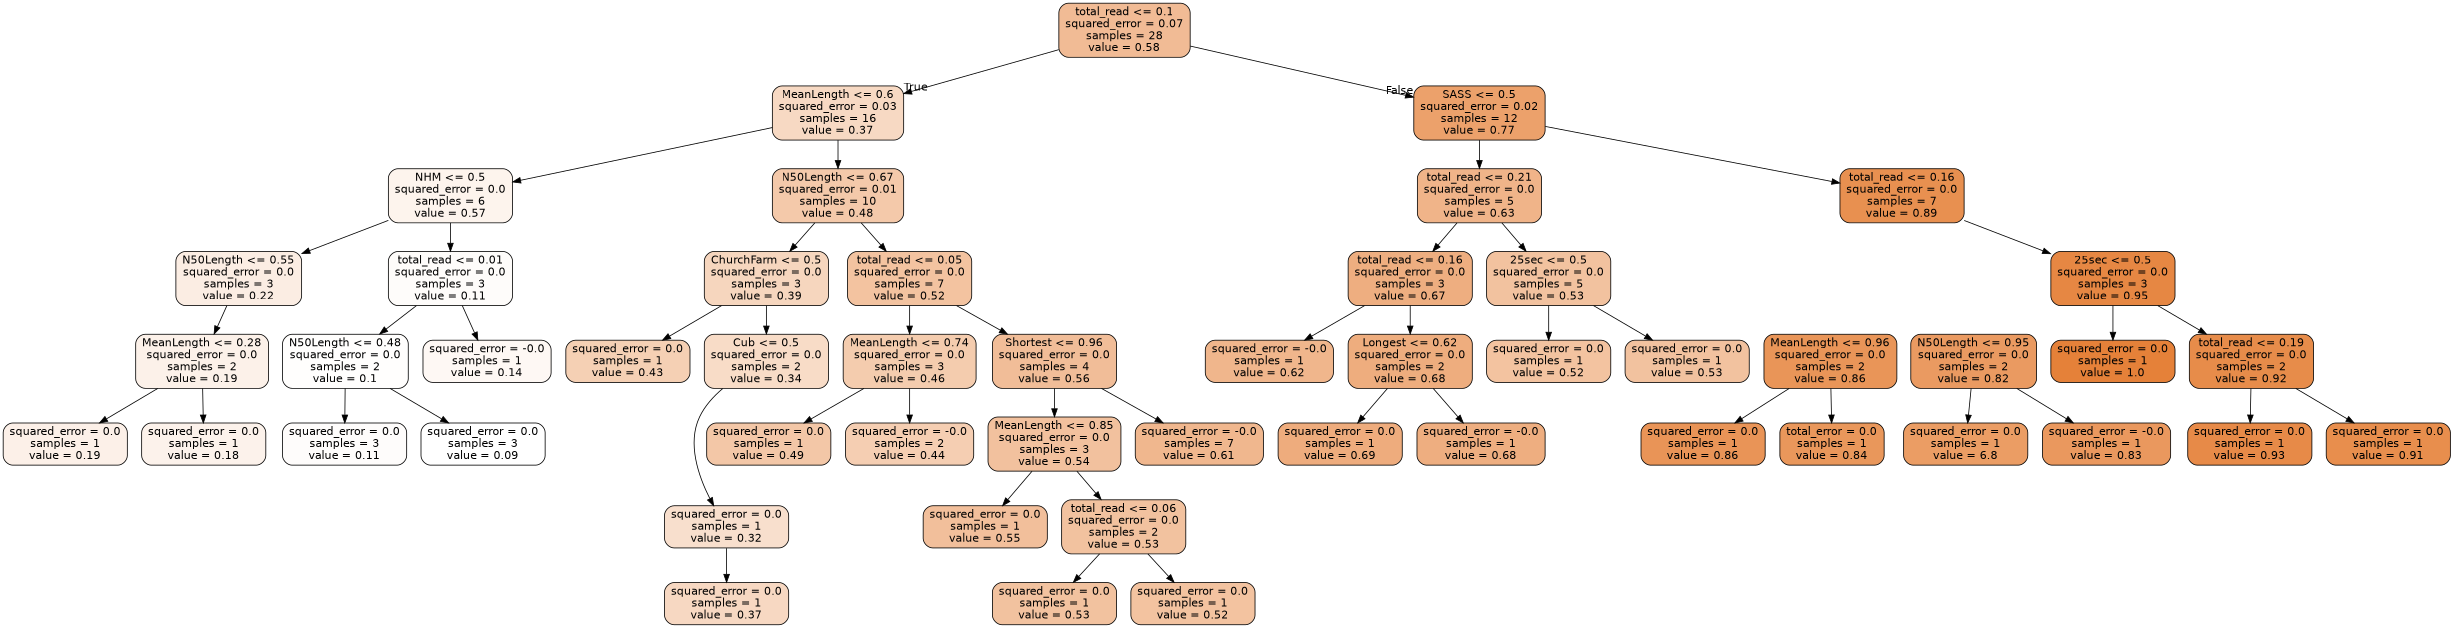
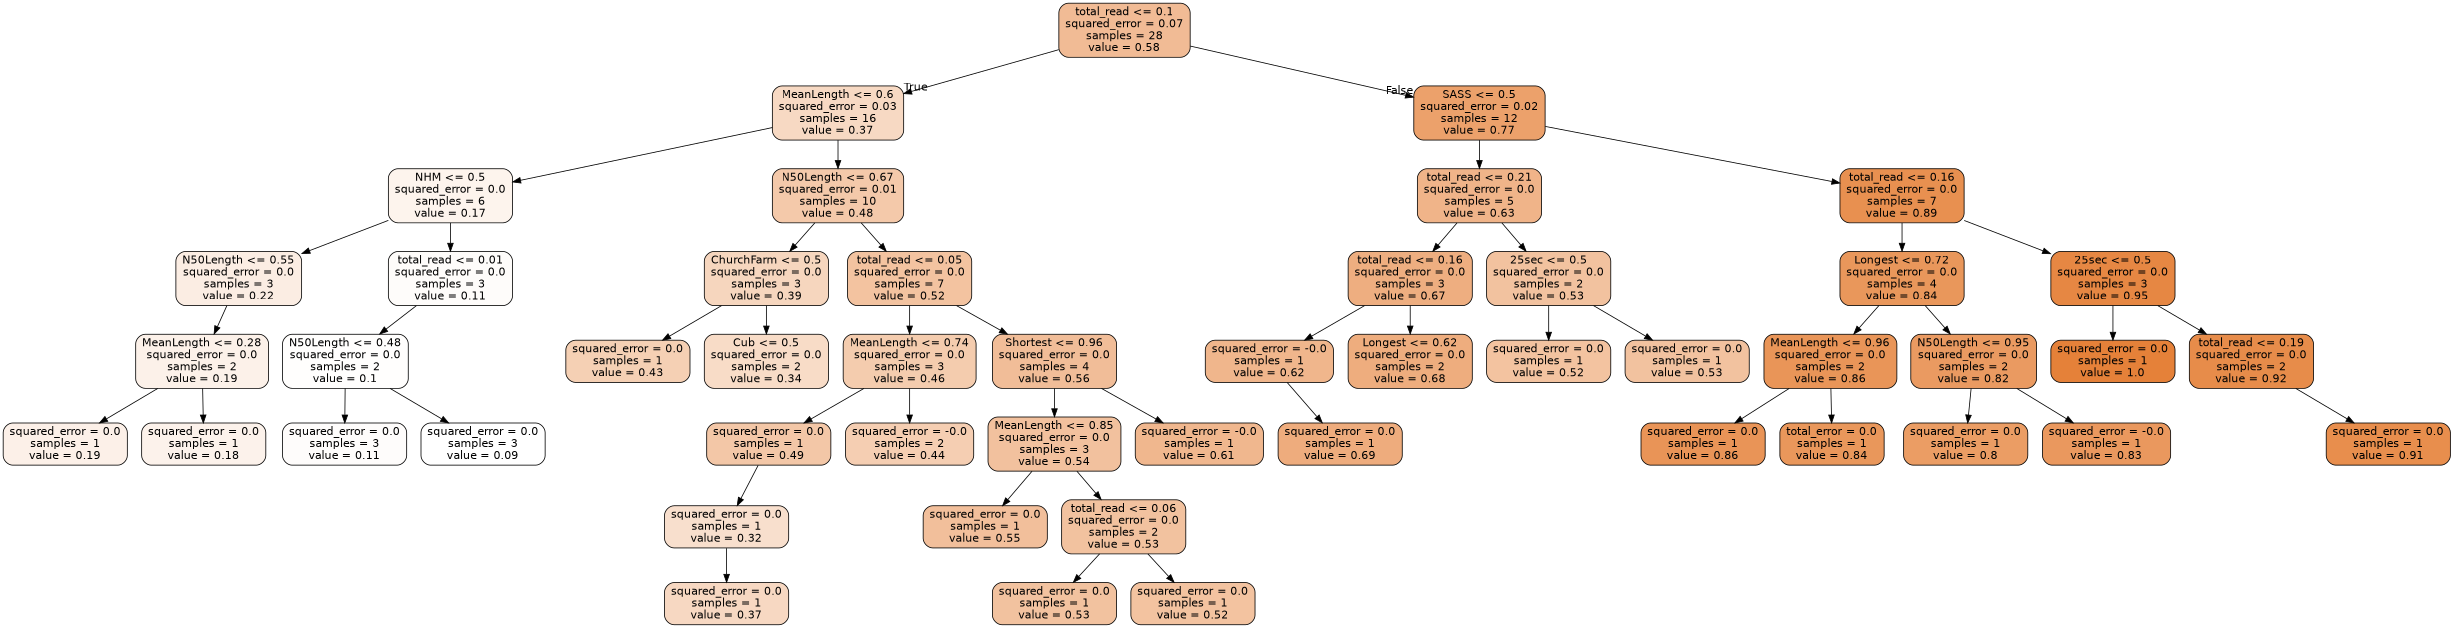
node "NHM <= 0.5 squared_error = 0.0 samples = 6 value = 0.57": label "NHM <= 0.5 squared_error = 0.0 samples = 6 value = 0.57" -> "NHM <= 0.5 squared_error = 0.0 samples = 6 value = 0.17"
node "25sec <= 0.5 squared_error = 0.0 samples = 5 value = 0.53": label "25sec <= 0.5 squared_error = 0.0 samples = 5 value = 0.53" -> "25sec <= 0.5 squared_error = 0.0 samples = 2 value = 0.53"
node "Longest <= 0.72 squared_error = 0.0 samples = 4 value = 0.84": added
node "squared_error = -0.0 samples = 1 value = 0.14": removed
edge "Longest <= 0.62 squared_error = 0.0 samples = 2 value = 0.68" -> "squared_error = 0.0 samples = 1 value = 0.69": now "squared_error = -0.0 samples = 1 value = 0.62" -> "squared_error = 0.0 samples = 1 value = 0.69"
edge "Cub <= 0.5 squared_error = 0.0 samples = 2 value = 0.34" -> "squared_error = 0.0 samples = 1 value = 0.32": now "squared_error = 0.0 samples = 1 value = 0.49" -> "squared_error = 0.0 samples = 1 value = 0.32"
node "squared_error = -0.0 samples = 7 value = 0.61": label "squared_error = -0.0 samples = 7 value = 0.61" -> "squared_error = -0.0 samples = 1 value = 0.61"
node "squared_error = -0.0 samples = 1 value = 0.68": removed
node "squared_error = 0.0 samples = 1 value = 6.8": label "squared_error = 0.0 samples = 1 value = 6.8" -> "squared_error = 0.0 samples = 1 value = 0.8"
node "squared_error = 0.0 samples = 1 value = 0.93": removed
